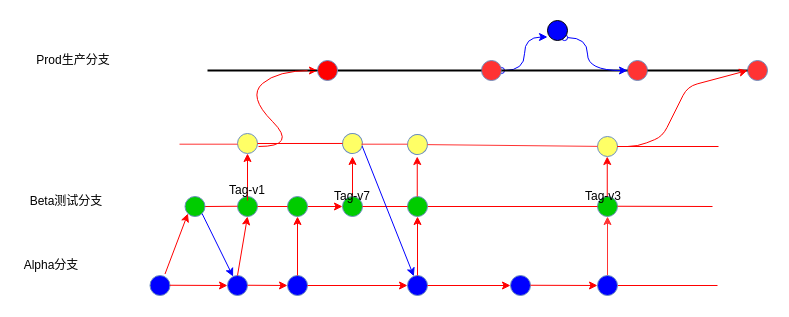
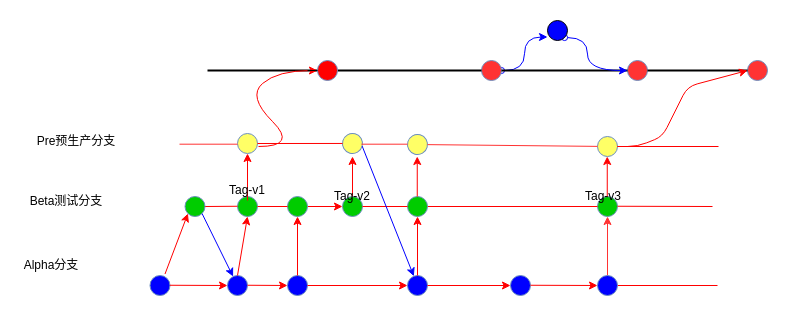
node "Prod生产分支": removed
node "Pre预生产分支": added
node "Tag-v7": label "Tag-v7" -> "Tag-v2"
